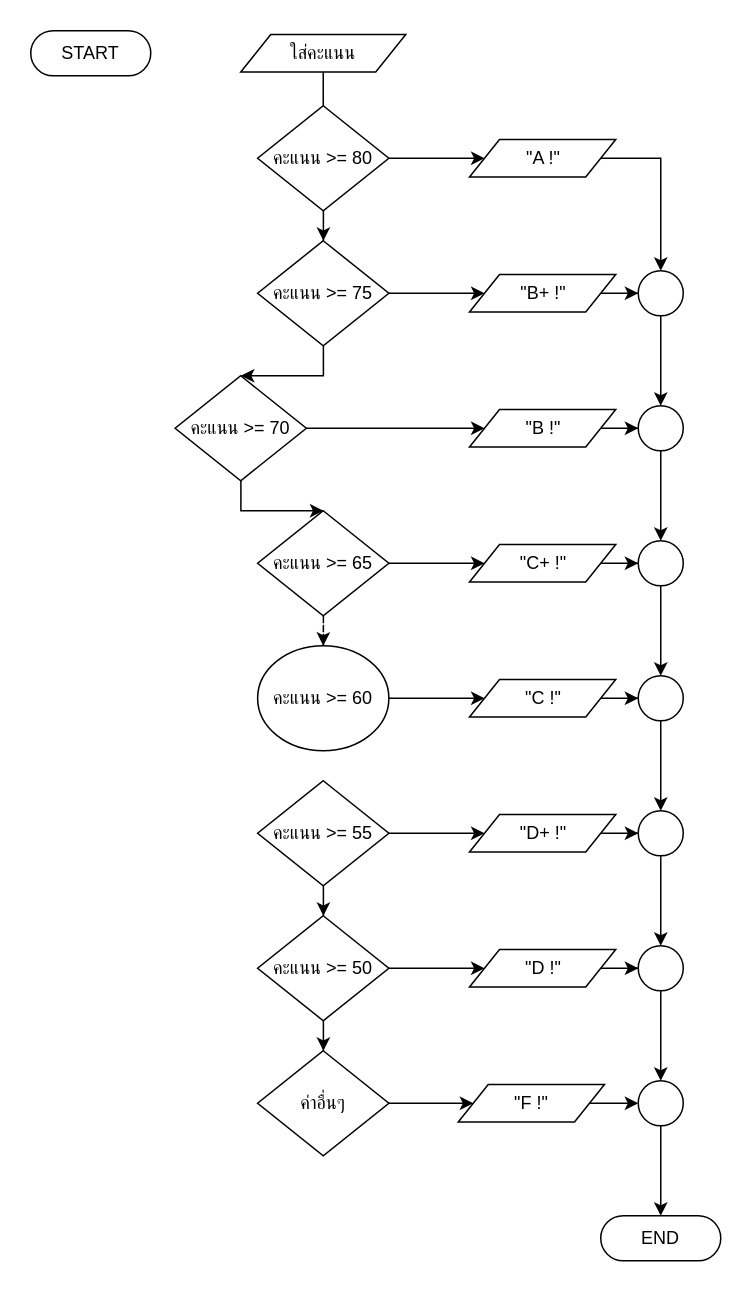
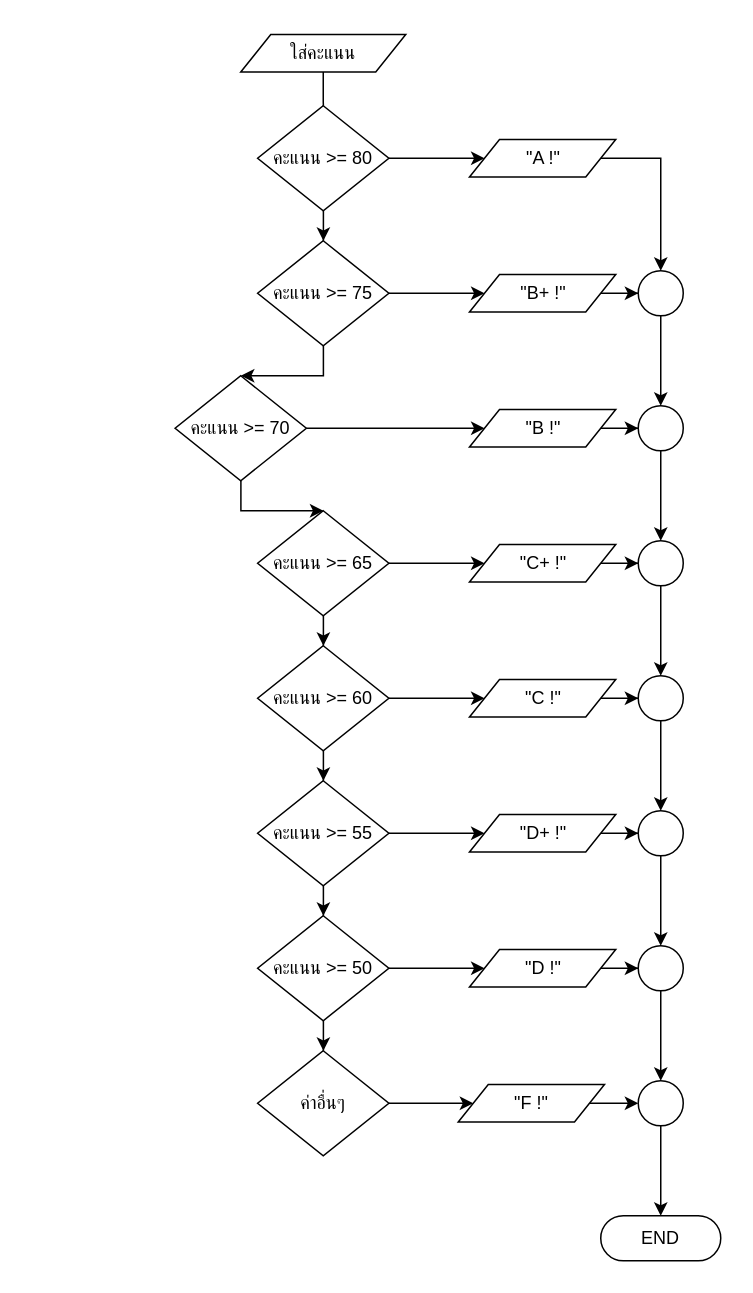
node "START": removed
edge "คะแนน >= 65" -> "คะแนน >= 60": style dashed -> solid
node "คะแนน >= 60": shape ellipse -> diamond
edge "คะแนน >= 60" -> "คะแนน >= 55": added
